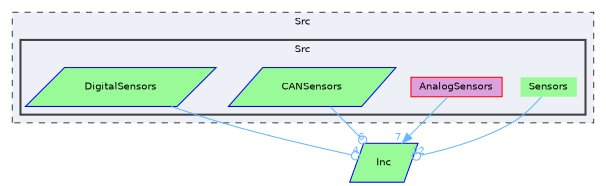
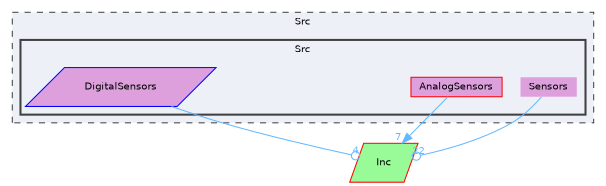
node "DigitalSensors": fillcolor palegreen -> plum
node "CANSensors": removed
node "Sensors": fillcolor palegreen -> plum
node "Inc": color blue -> red
